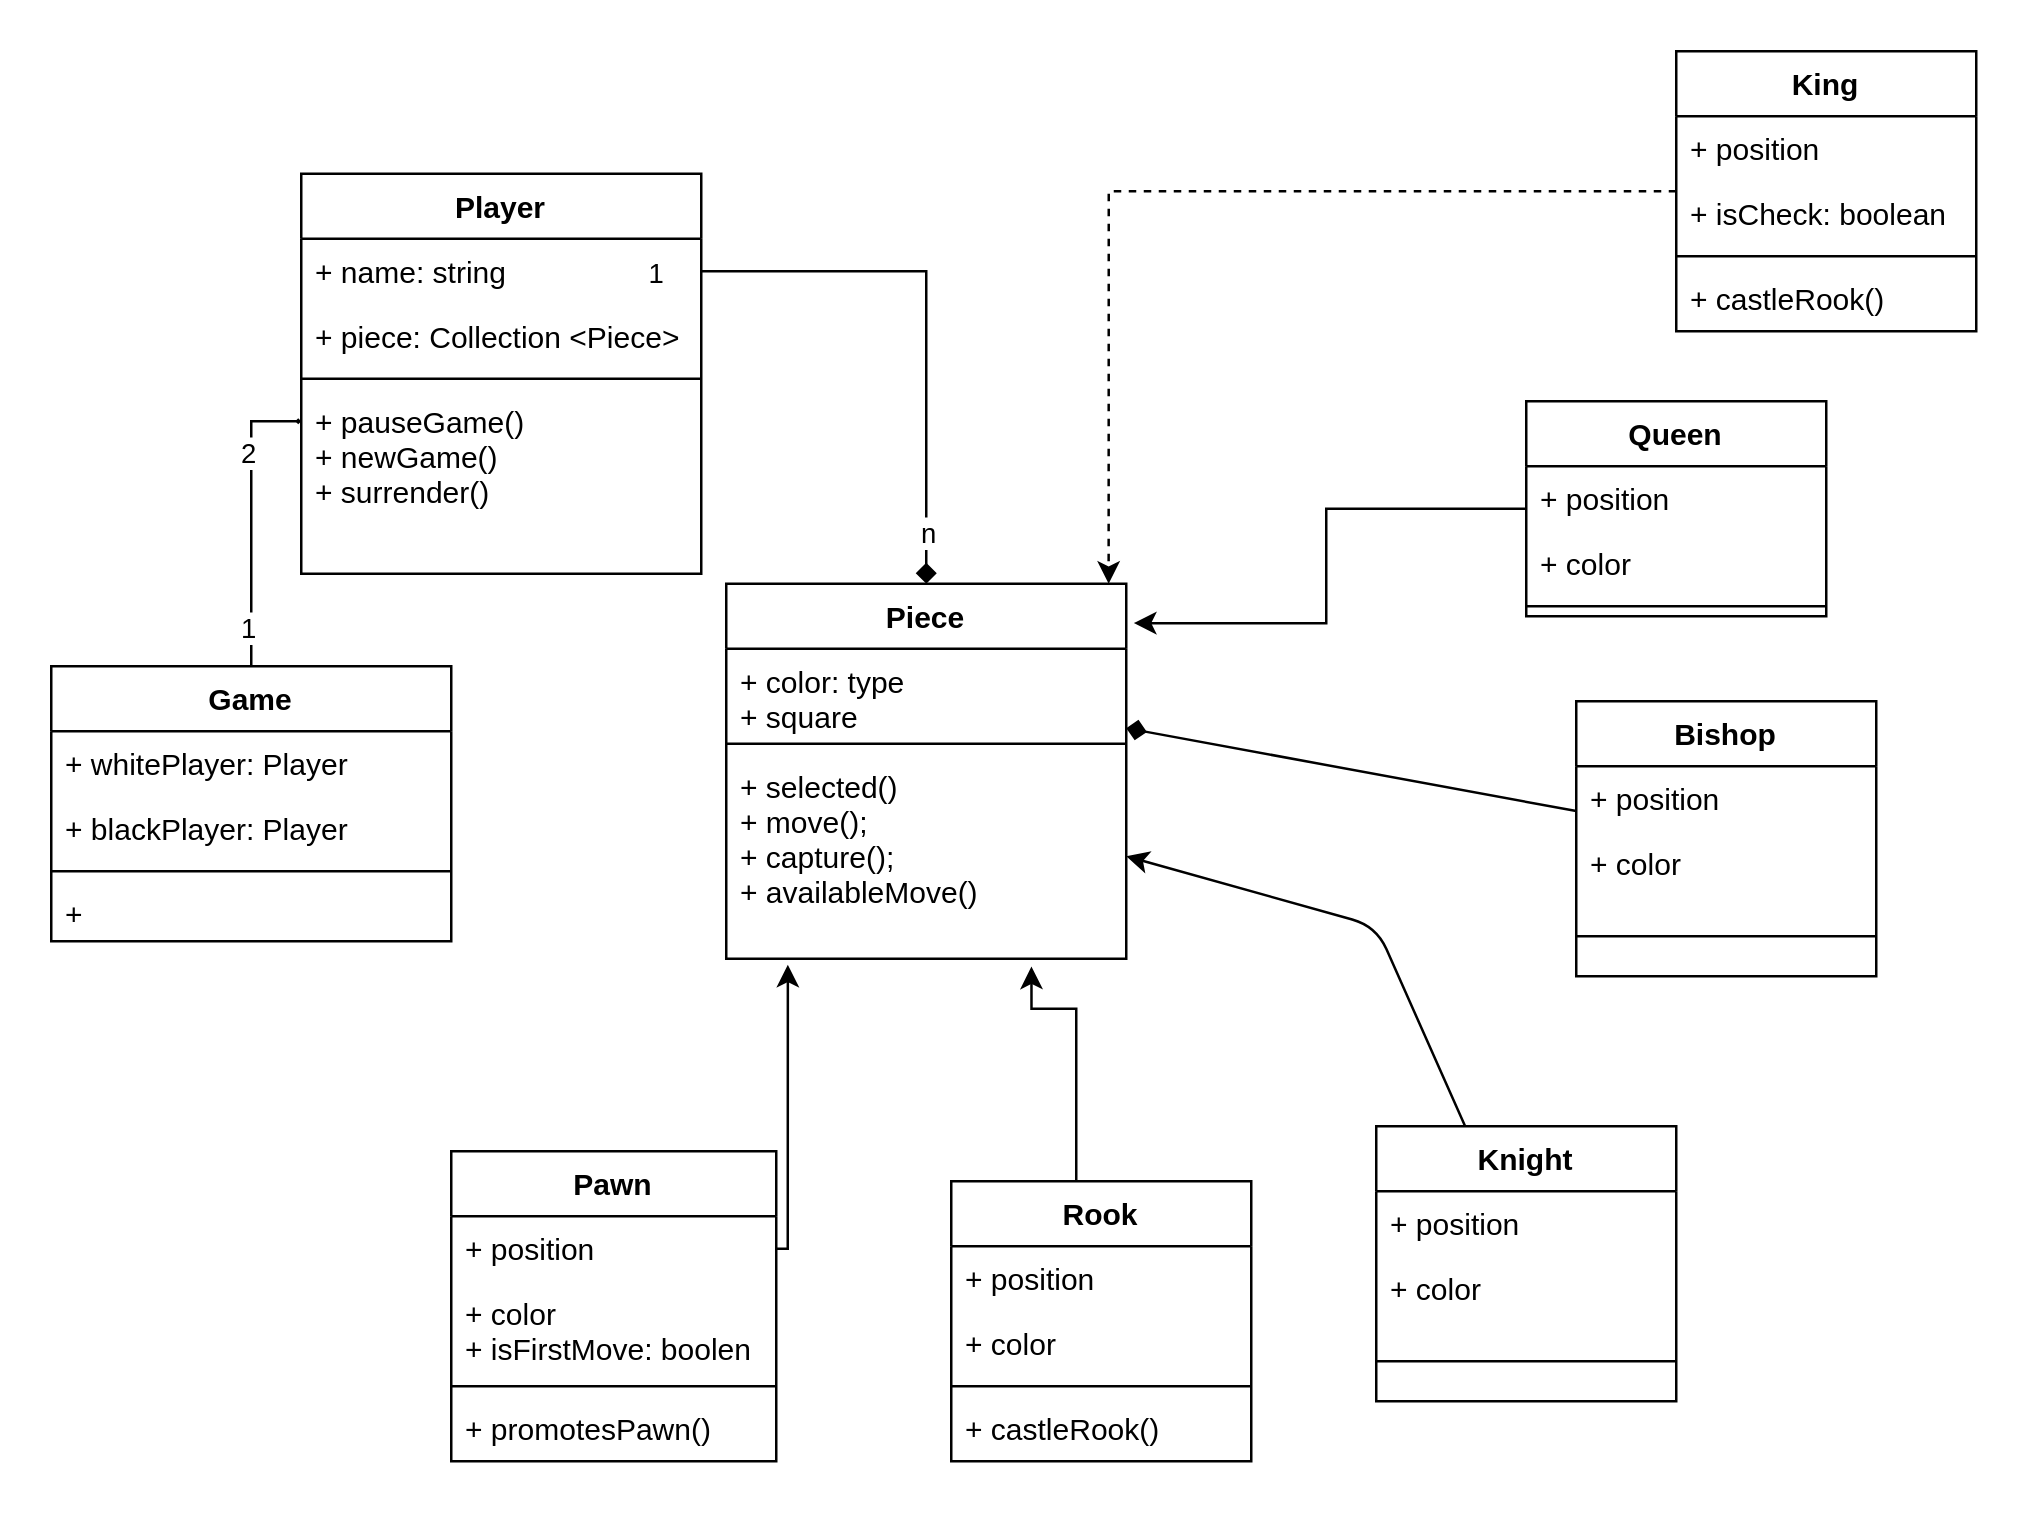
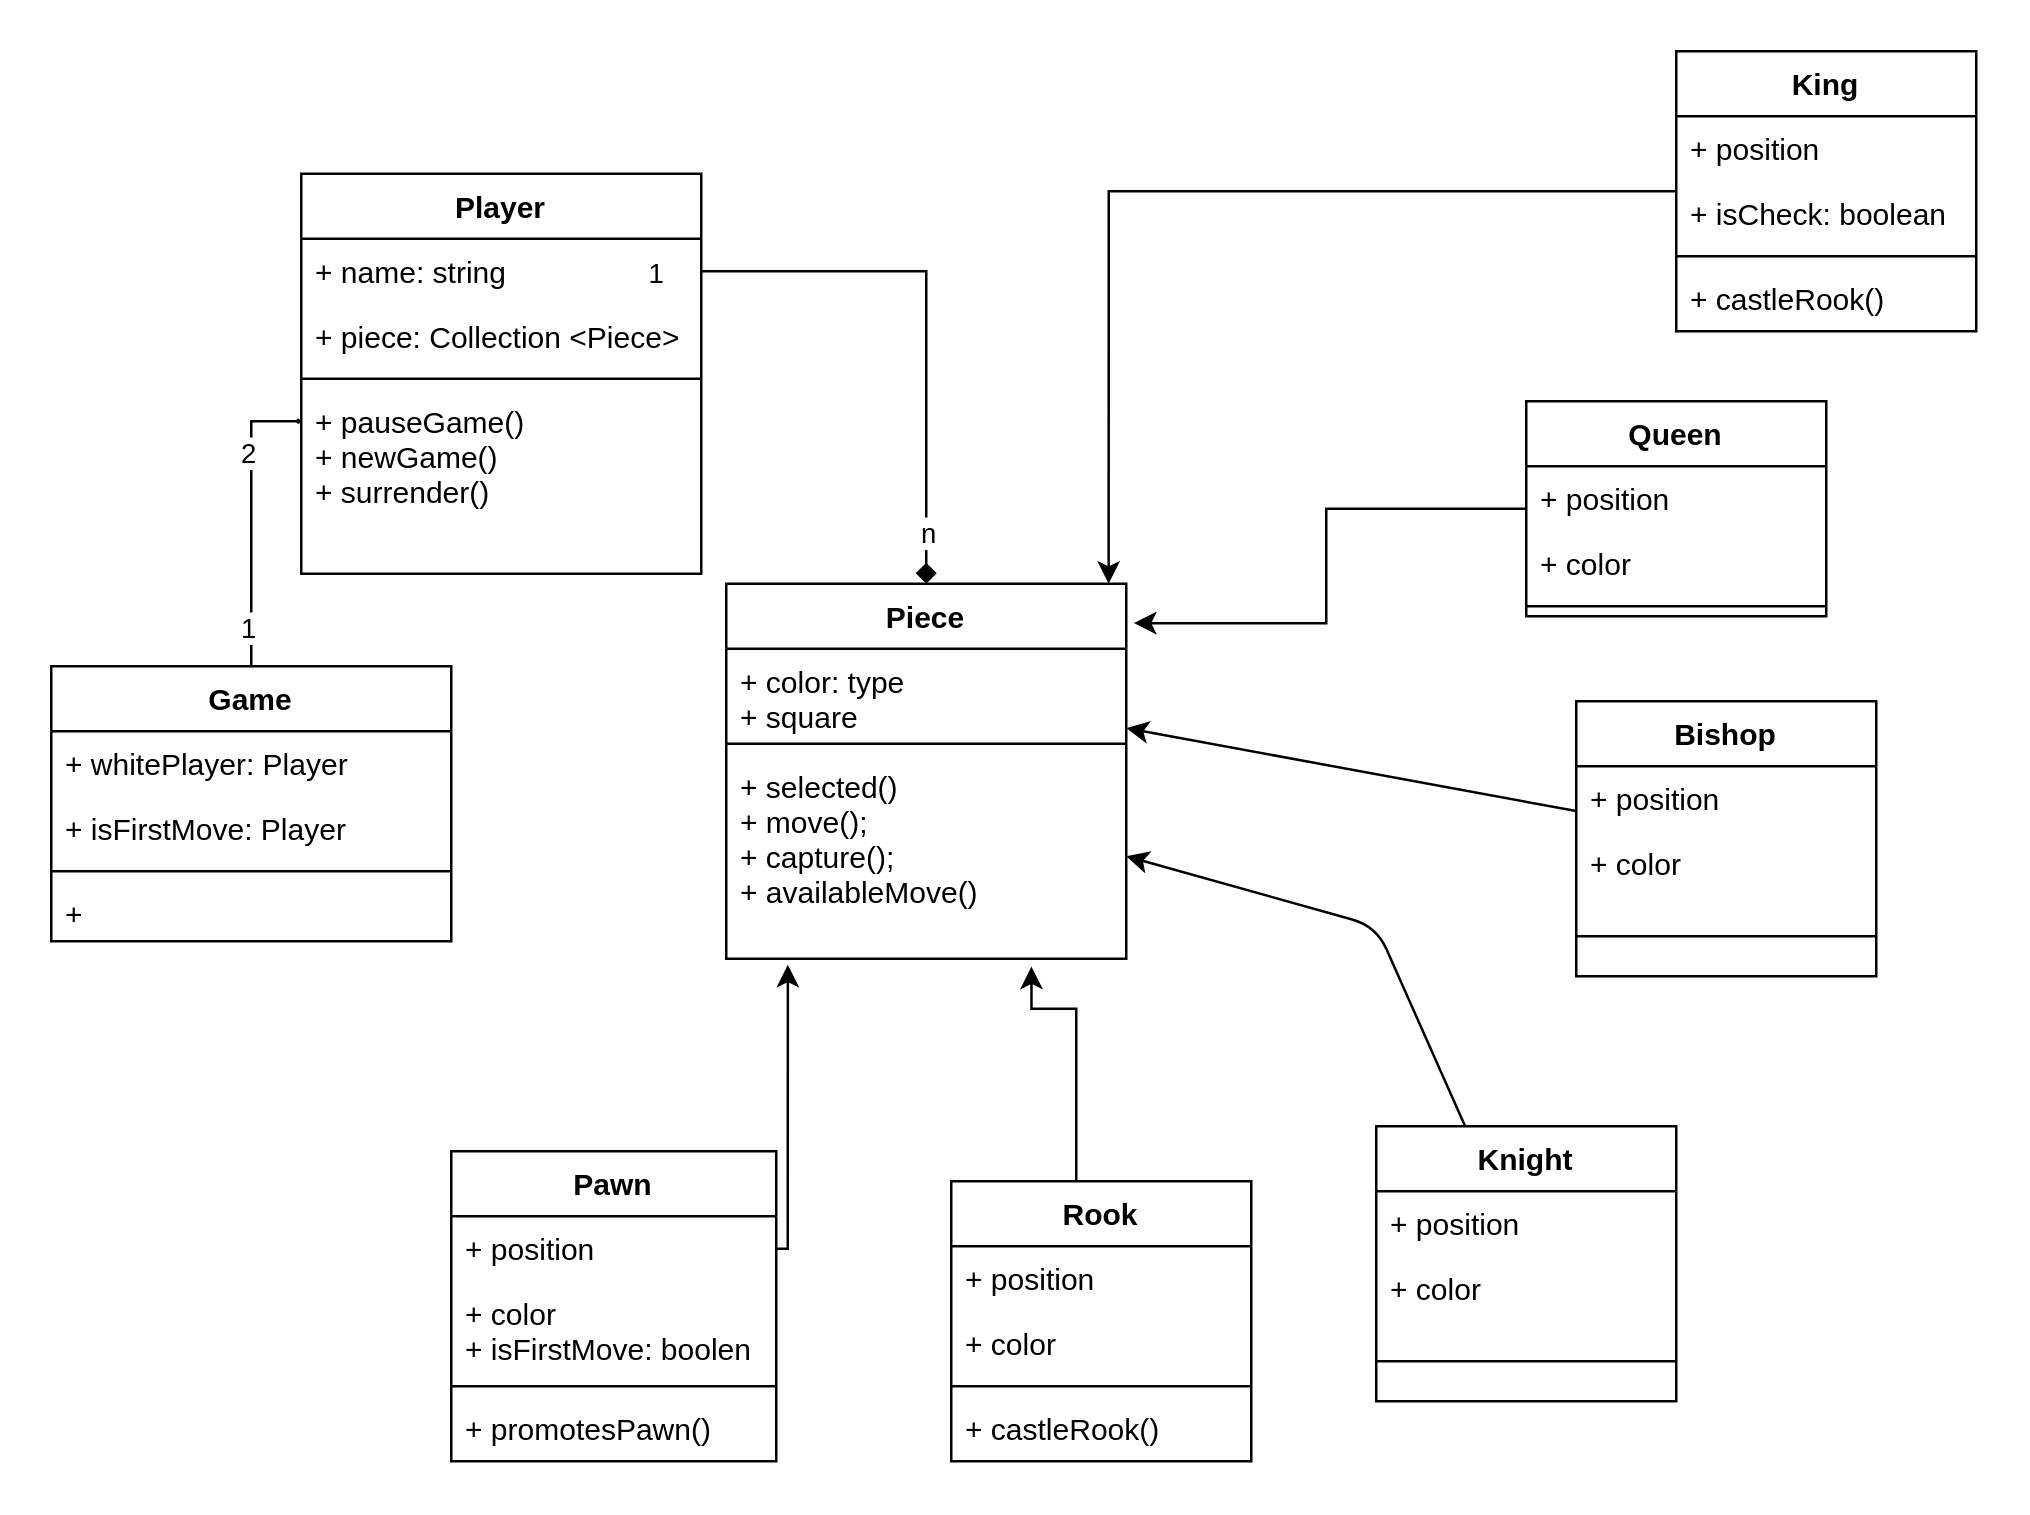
edge "King" -> "Piece": style dashed -> solid
edge "Bishop" -> "+ color: type + square": arrowhead diamond -> classic
node "+ blackPlayer: Player": label "+ blackPlayer: Player" -> "+ isFirstMove: Player"
